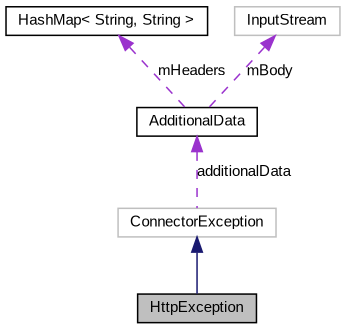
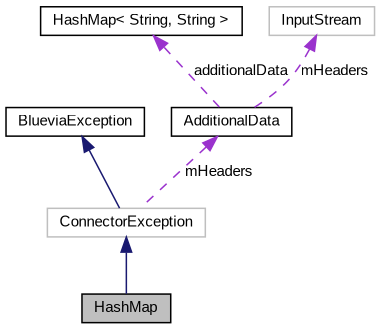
edge "AdditionalData" -> "HashMap< String, String >": label "mHeaders" -> "additionalData"
edge "AdditionalData" -> "InputStream": label "mBody" -> "mHeaders"
node "BlueviaException": added
edge "ConnectorException" -> "AdditionalData": label "additionalData" -> "mHeaders"
node "HttpException": label "HttpException" -> "HashMap"
